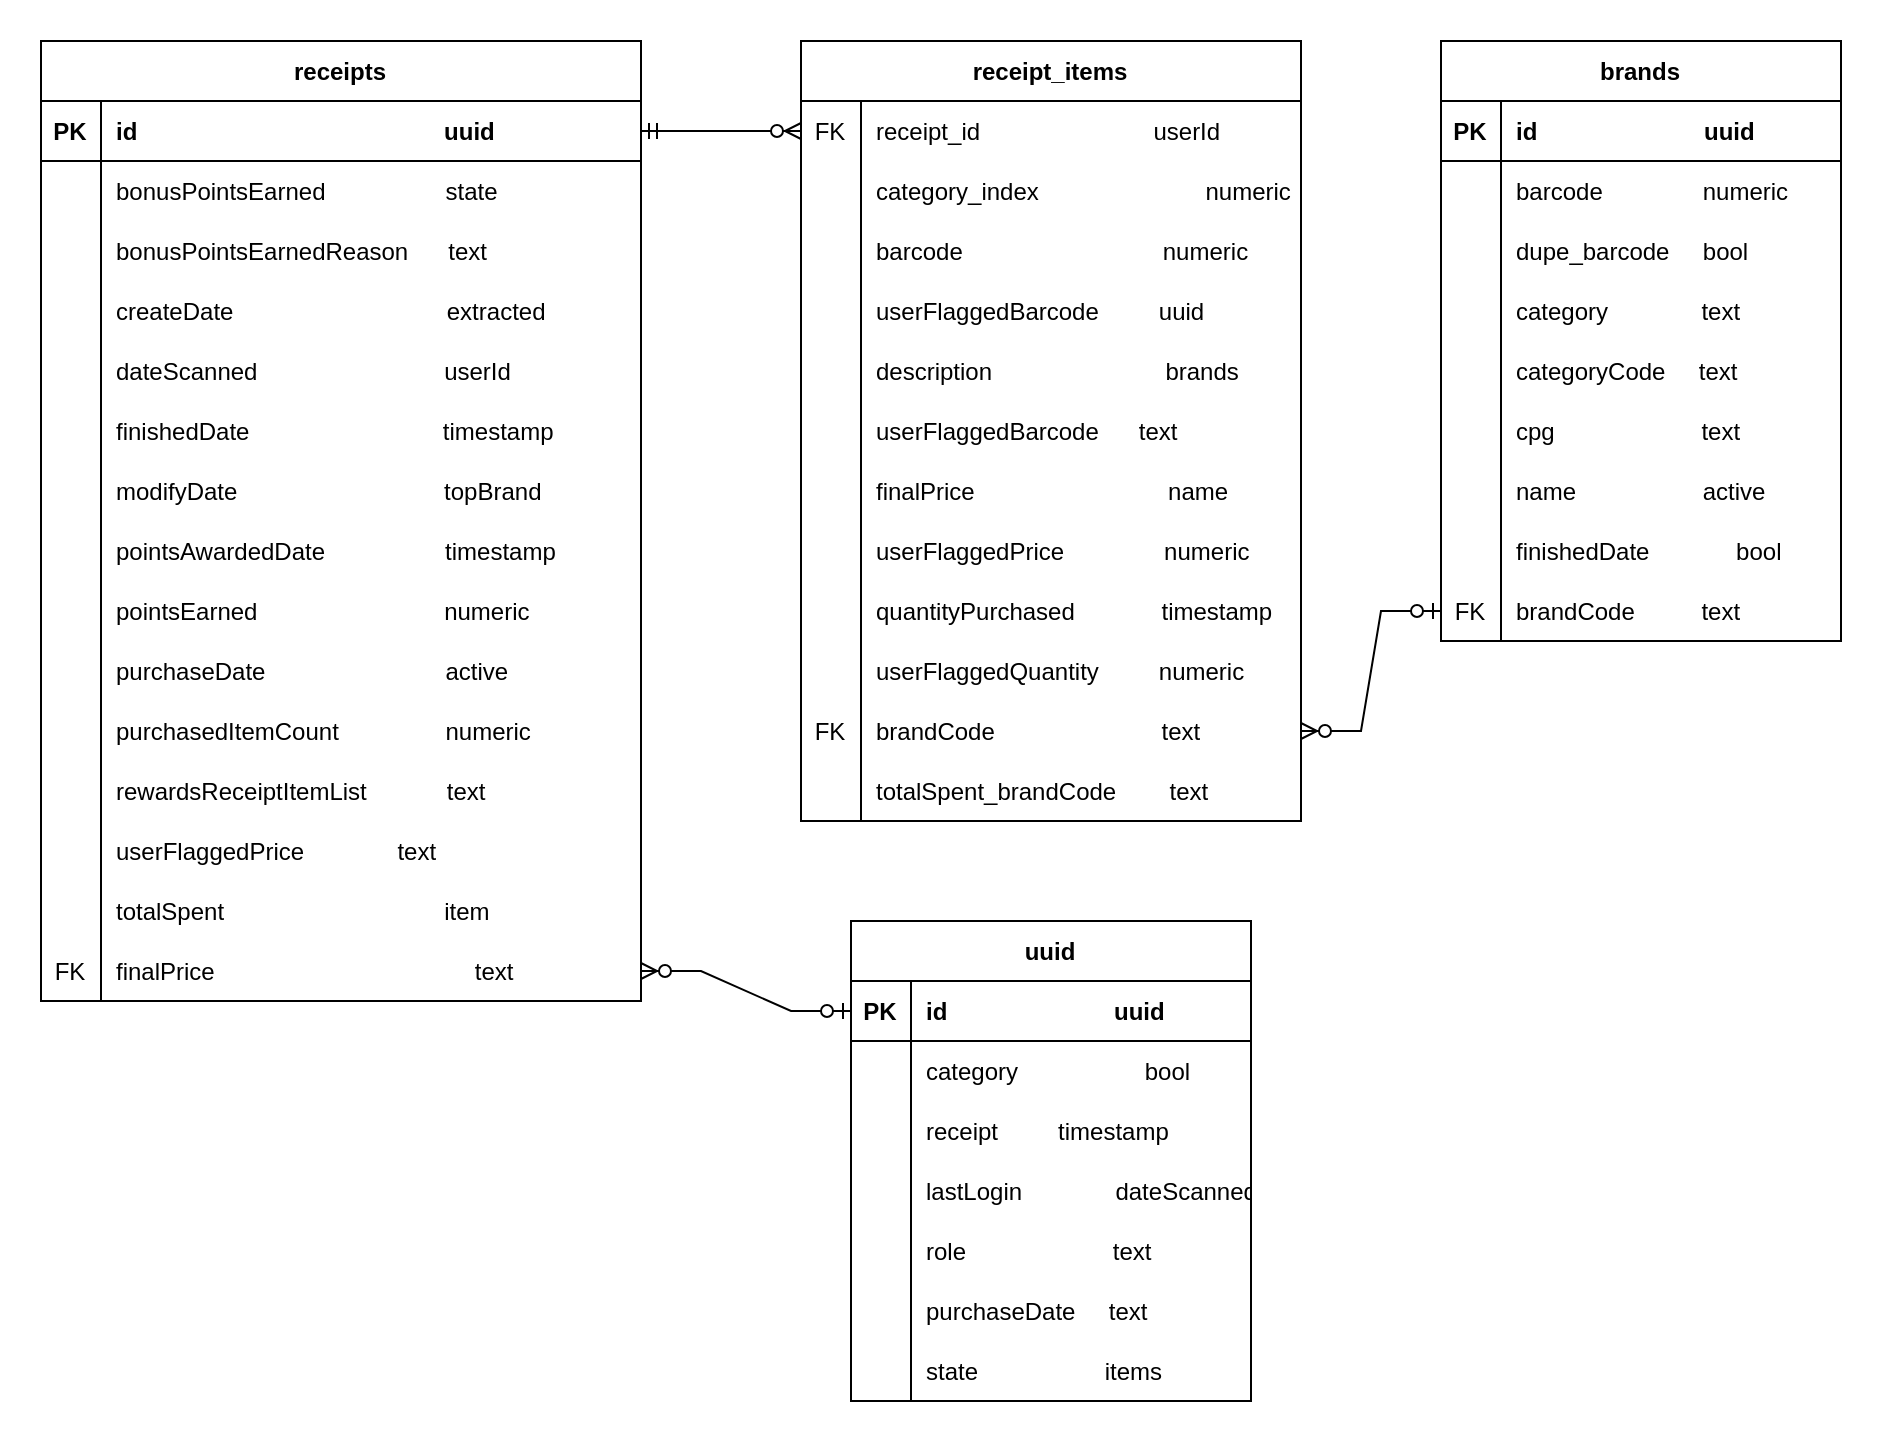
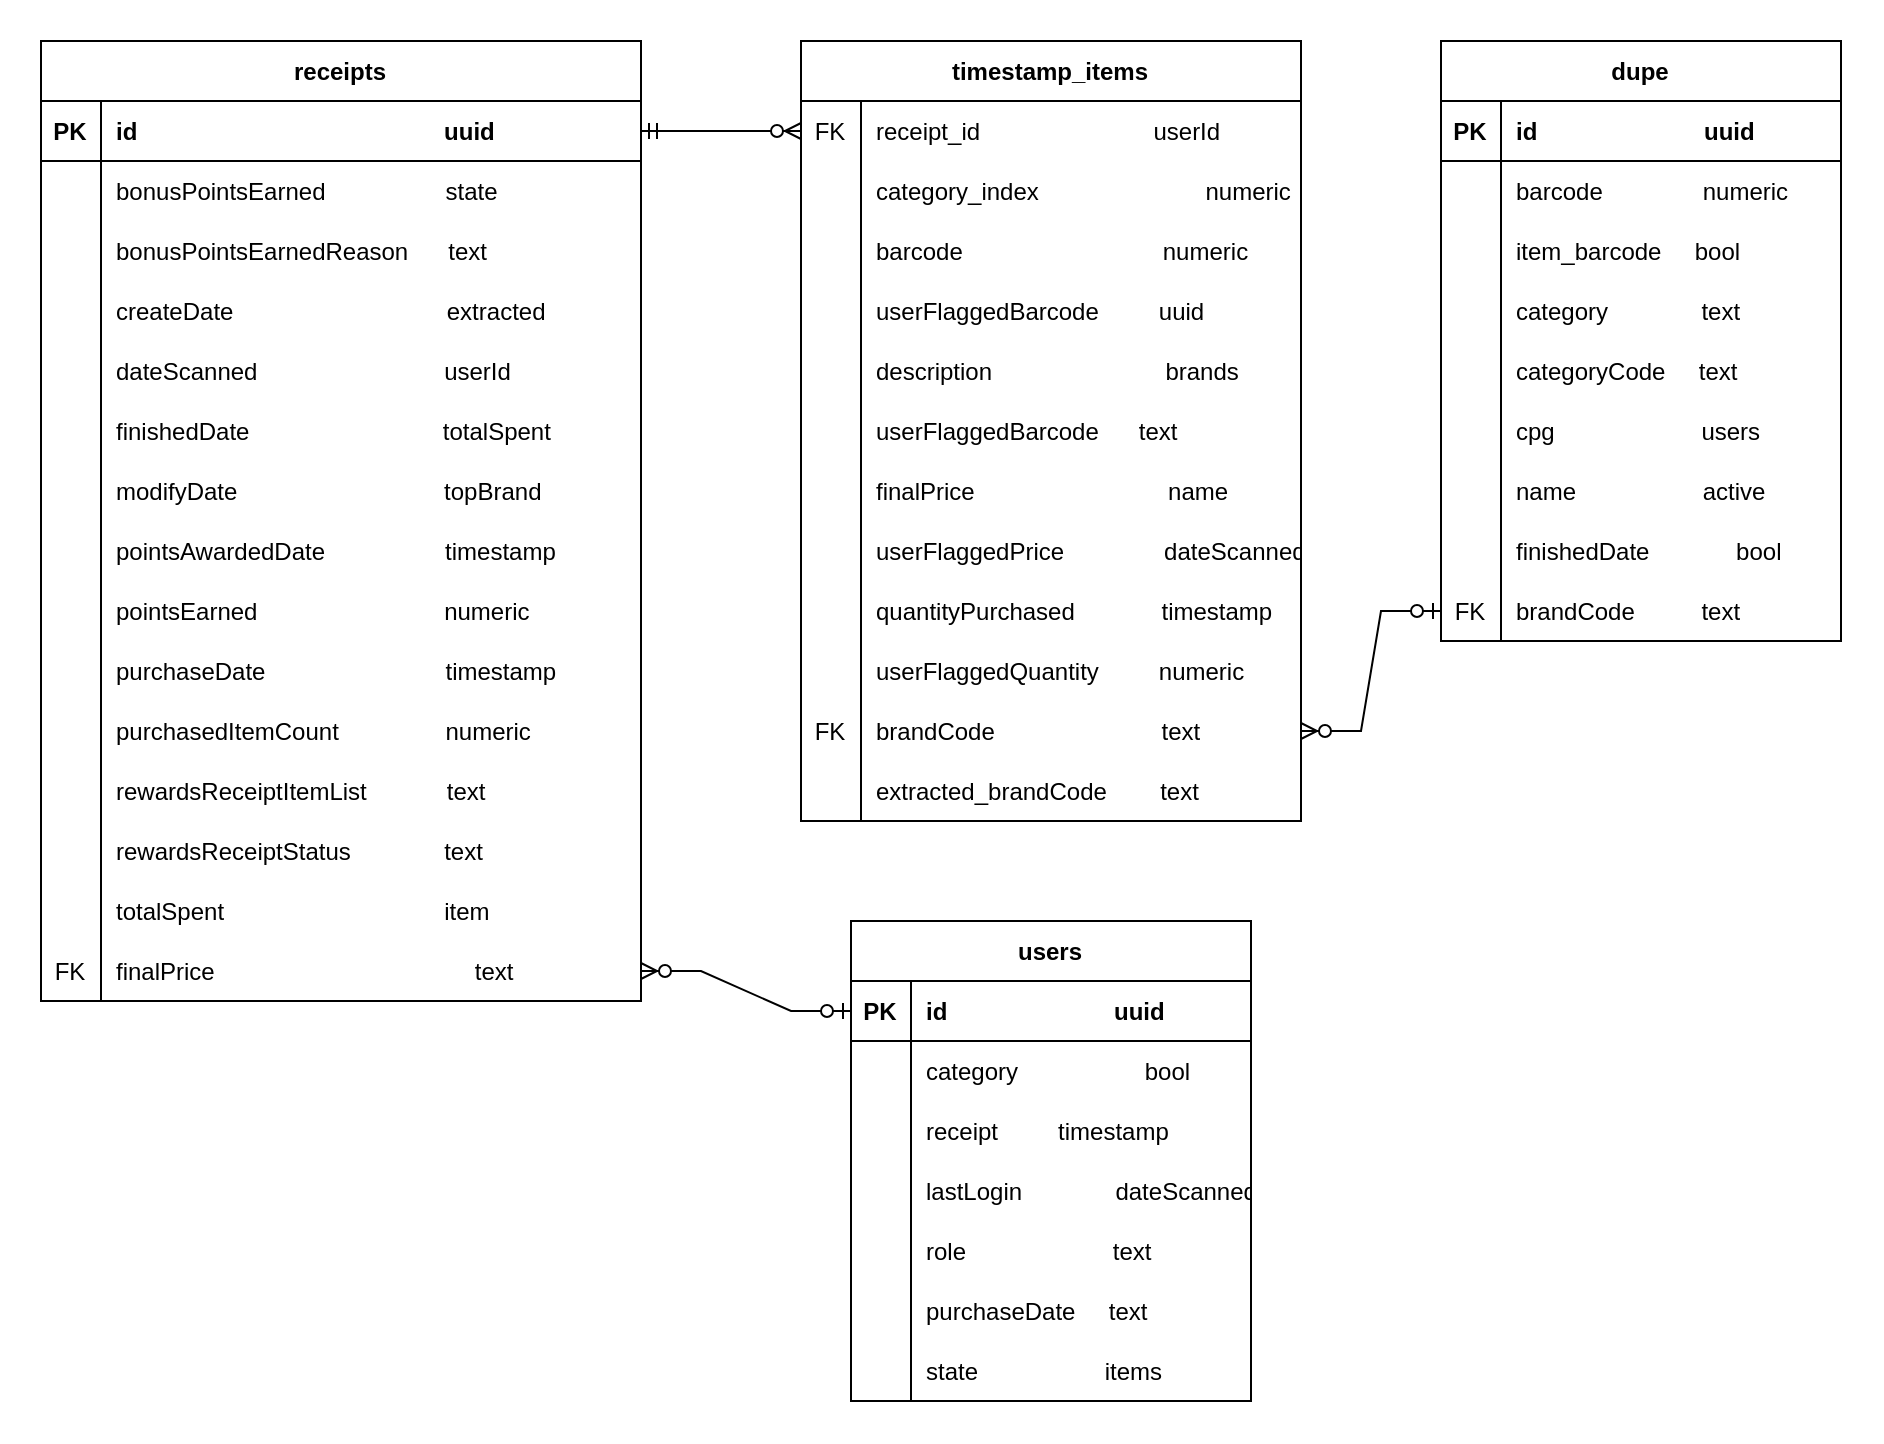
node "receipt_items": label "receipt_items" -> "timestamp_items"
node "brands": label "brands" -> "dupe"
node "dupe_barcode bool": label "dupe_barcode bool" -> "item_barcode bool"
node "finishedDate timestamp": label "finishedDate timestamp" -> "finishedDate totalSpent"
node "cpg text": label "cpg text" -> "cpg users"
node "userFlaggedPrice numeric": label "userFlaggedPrice numeric" -> "userFlaggedPrice dateScanned"
node "purchaseDate active": label "purchaseDate active" -> "purchaseDate timestamp"
node "totalSpent_brandCode text": label "totalSpent_brandCode text" -> "extracted_brandCode text"
node "userFlaggedPrice text": label "userFlaggedPrice text" -> "rewardsReceiptStatus text"
node "uuid": label "uuid" -> "users"
